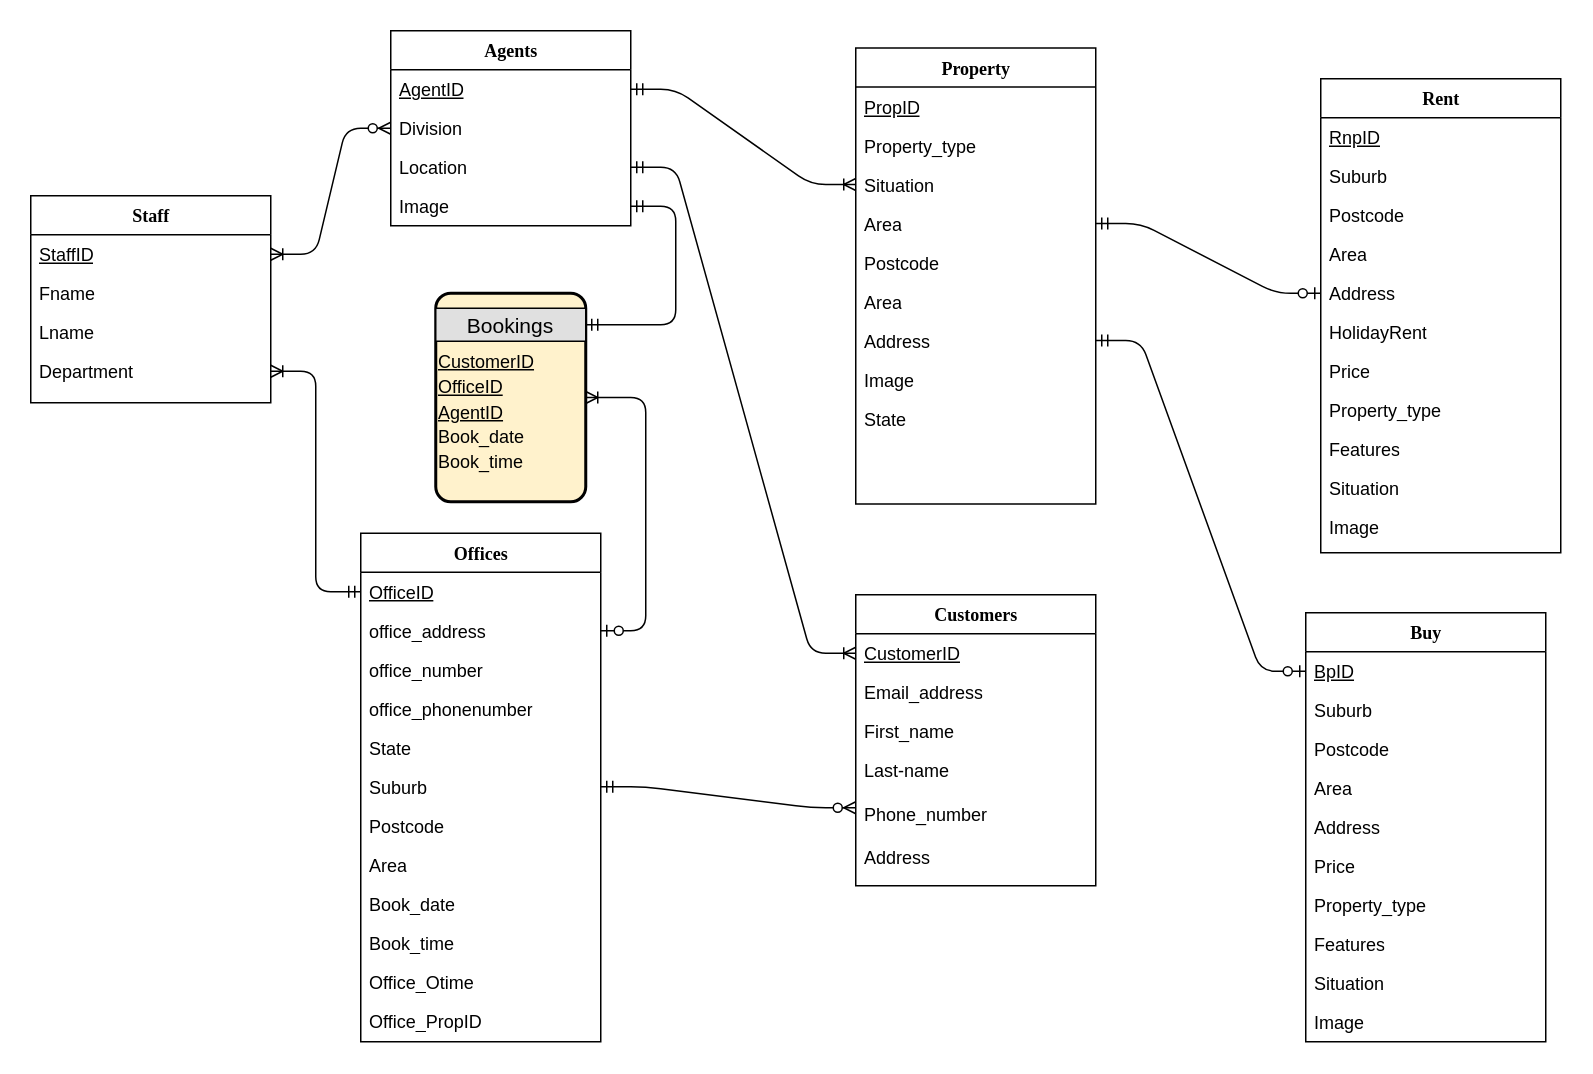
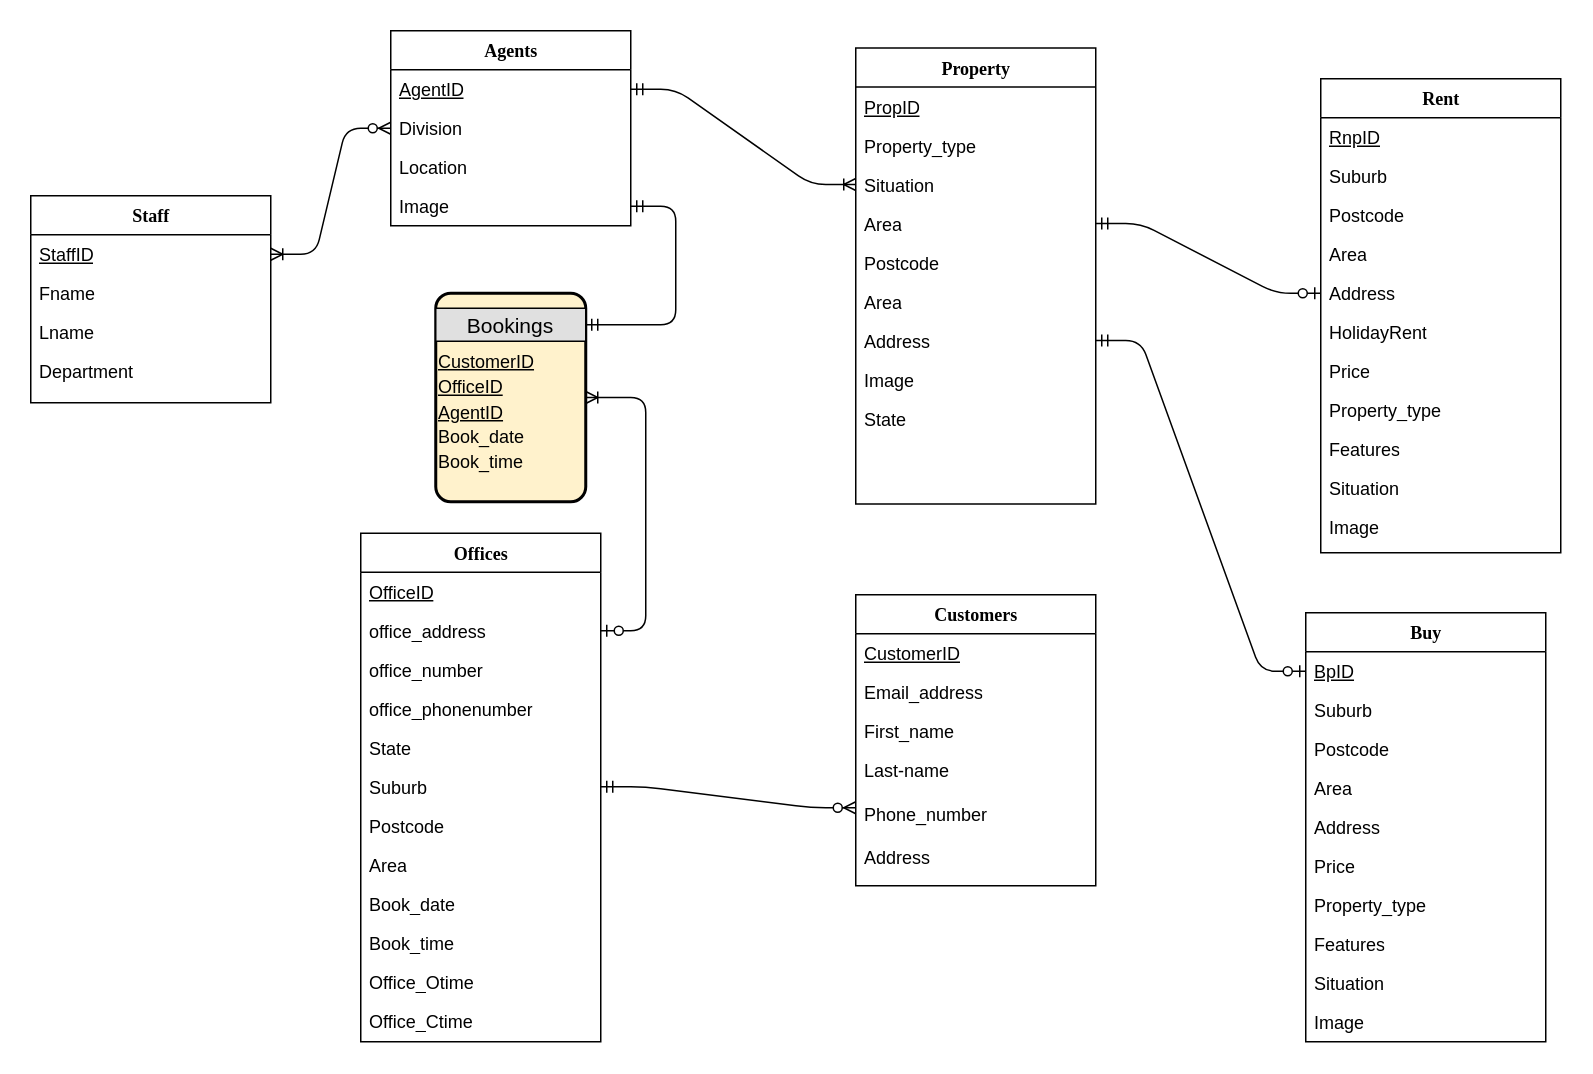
edge "Location" -- "CustomerID": removed
edge "Department" -- "OfficeID": removed
node "Office_PropID": label "Office_PropID" -> "Office_Ctime"
